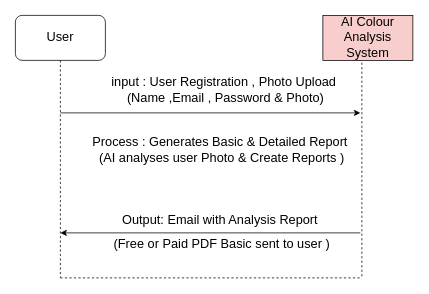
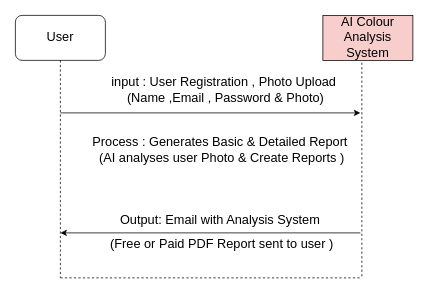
node "Output: Email with Analysis Report": label "Output: Email with Analysis Report" -> "Output: Email with Analysis System"
node "(Free or Paid PDF Basic sent to user )": label "(Free or Paid PDF Basic sent to user )" -> "(Free or Paid PDF Report sent to user )"
